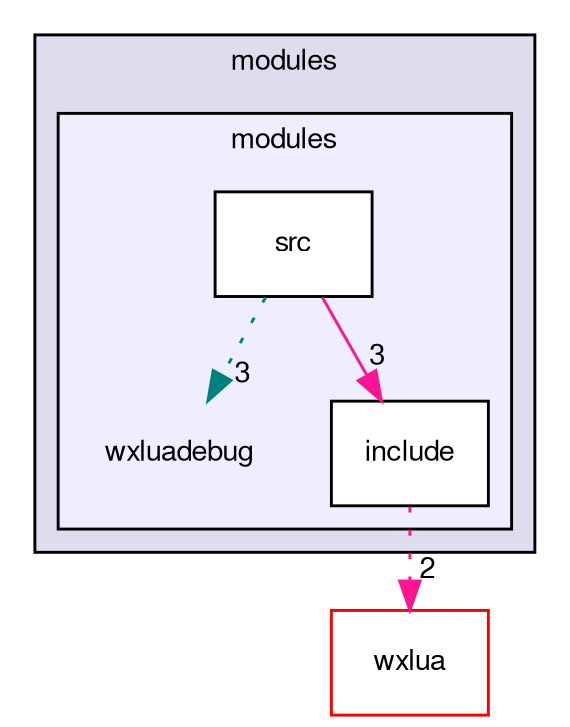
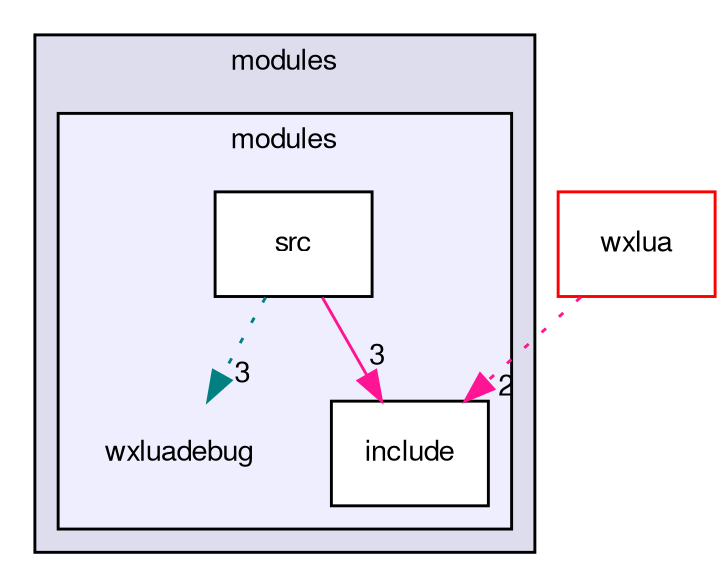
edge "include" -> "wxlua": reversed
